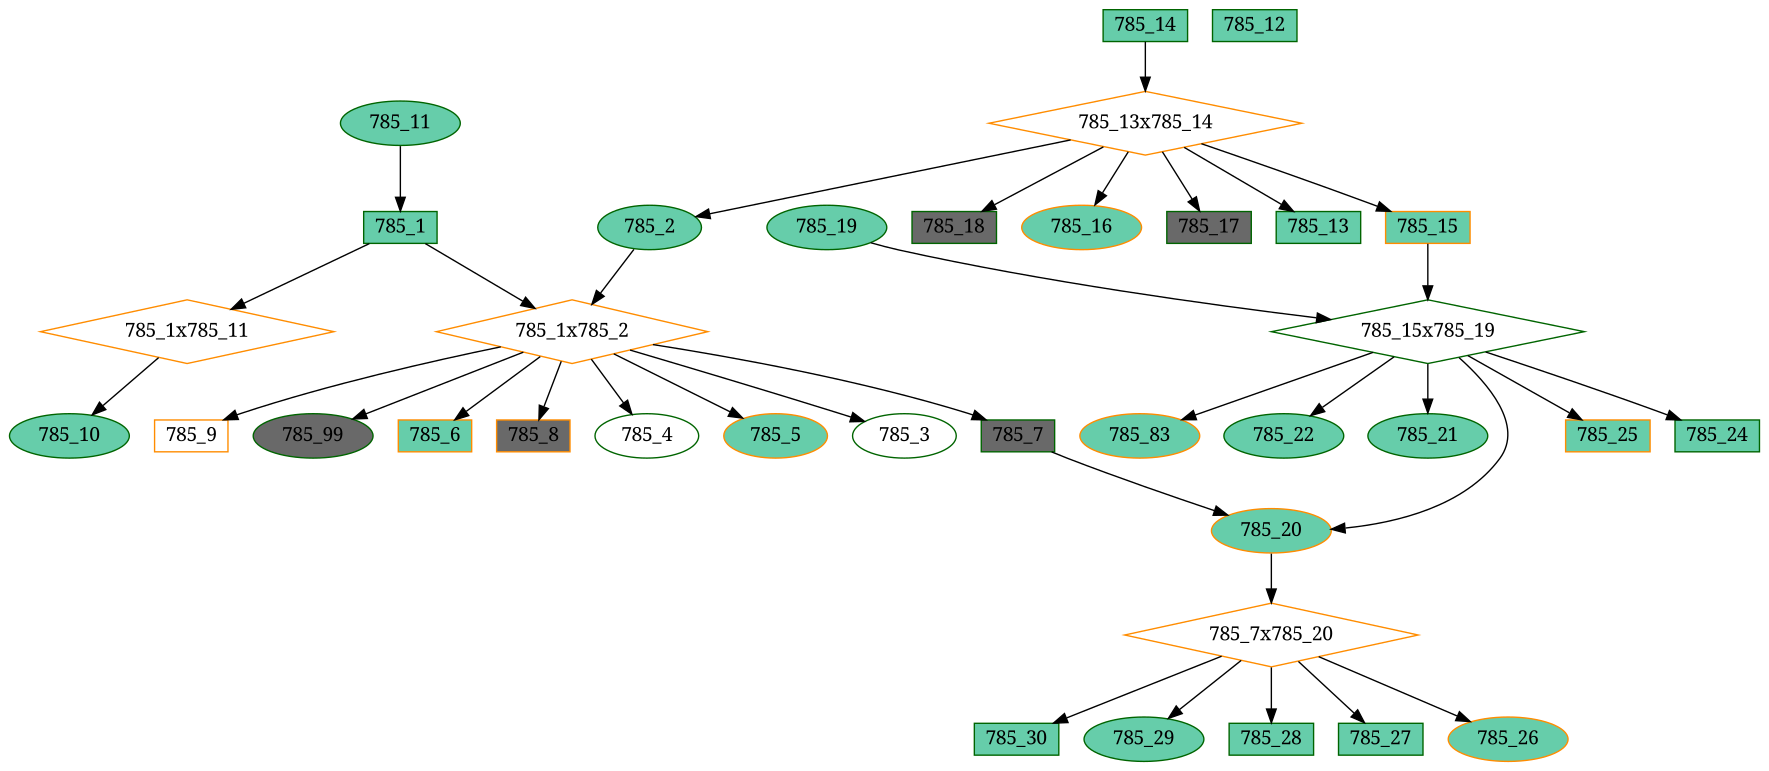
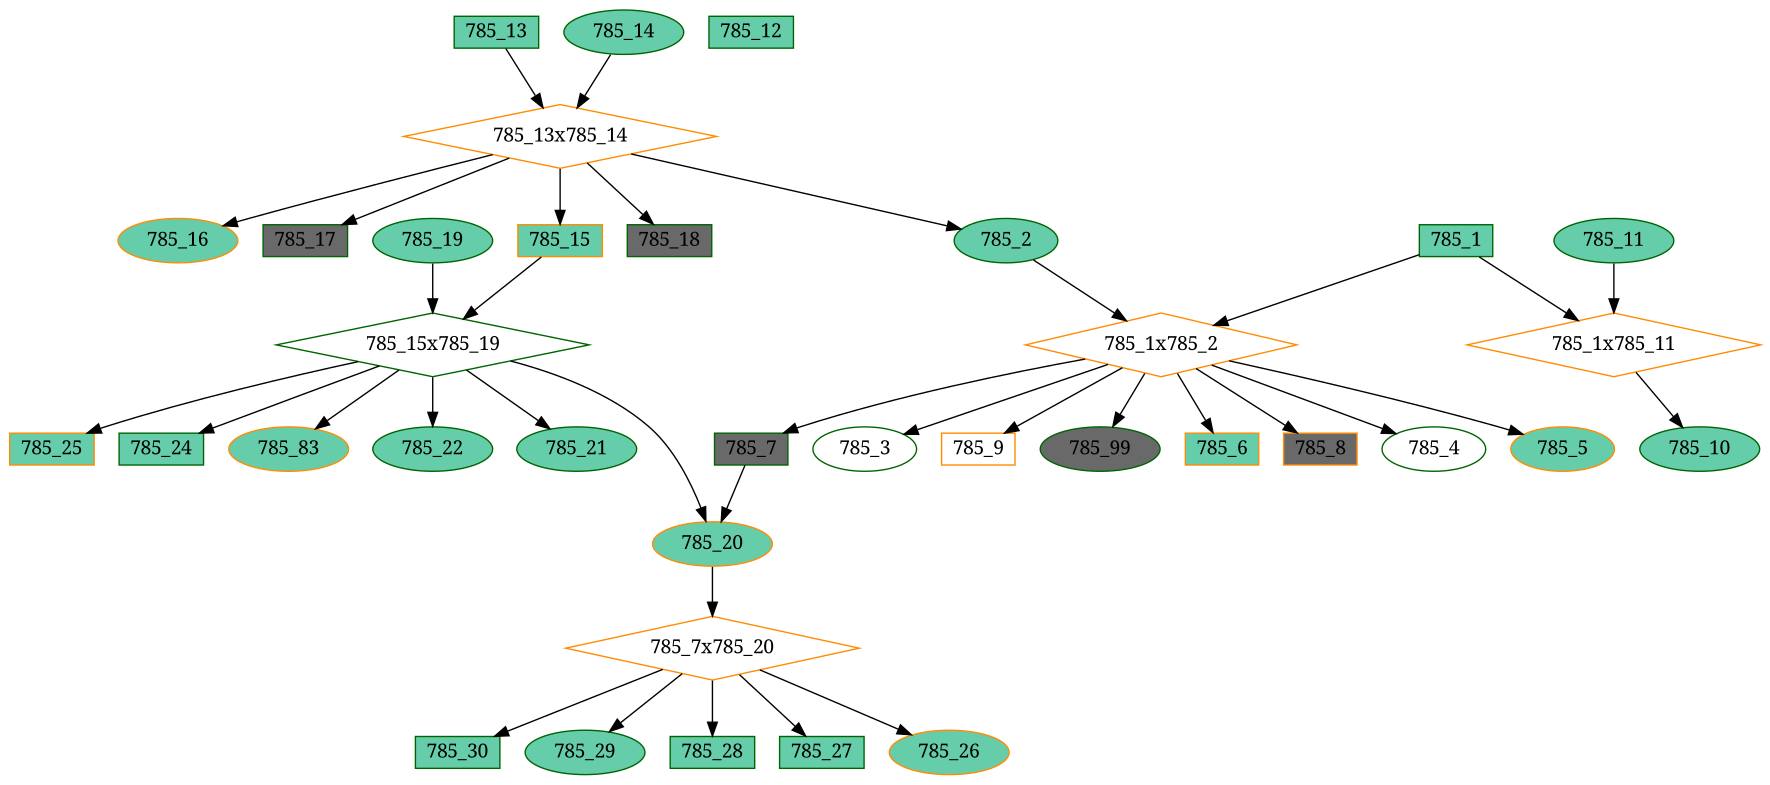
node "785_14": shape box -> ellipse
edge "785_11" -> "785_1": now "785_11" -> "785_1x785_11"
edge "785_13x785_14" -> "785_13": reversed
